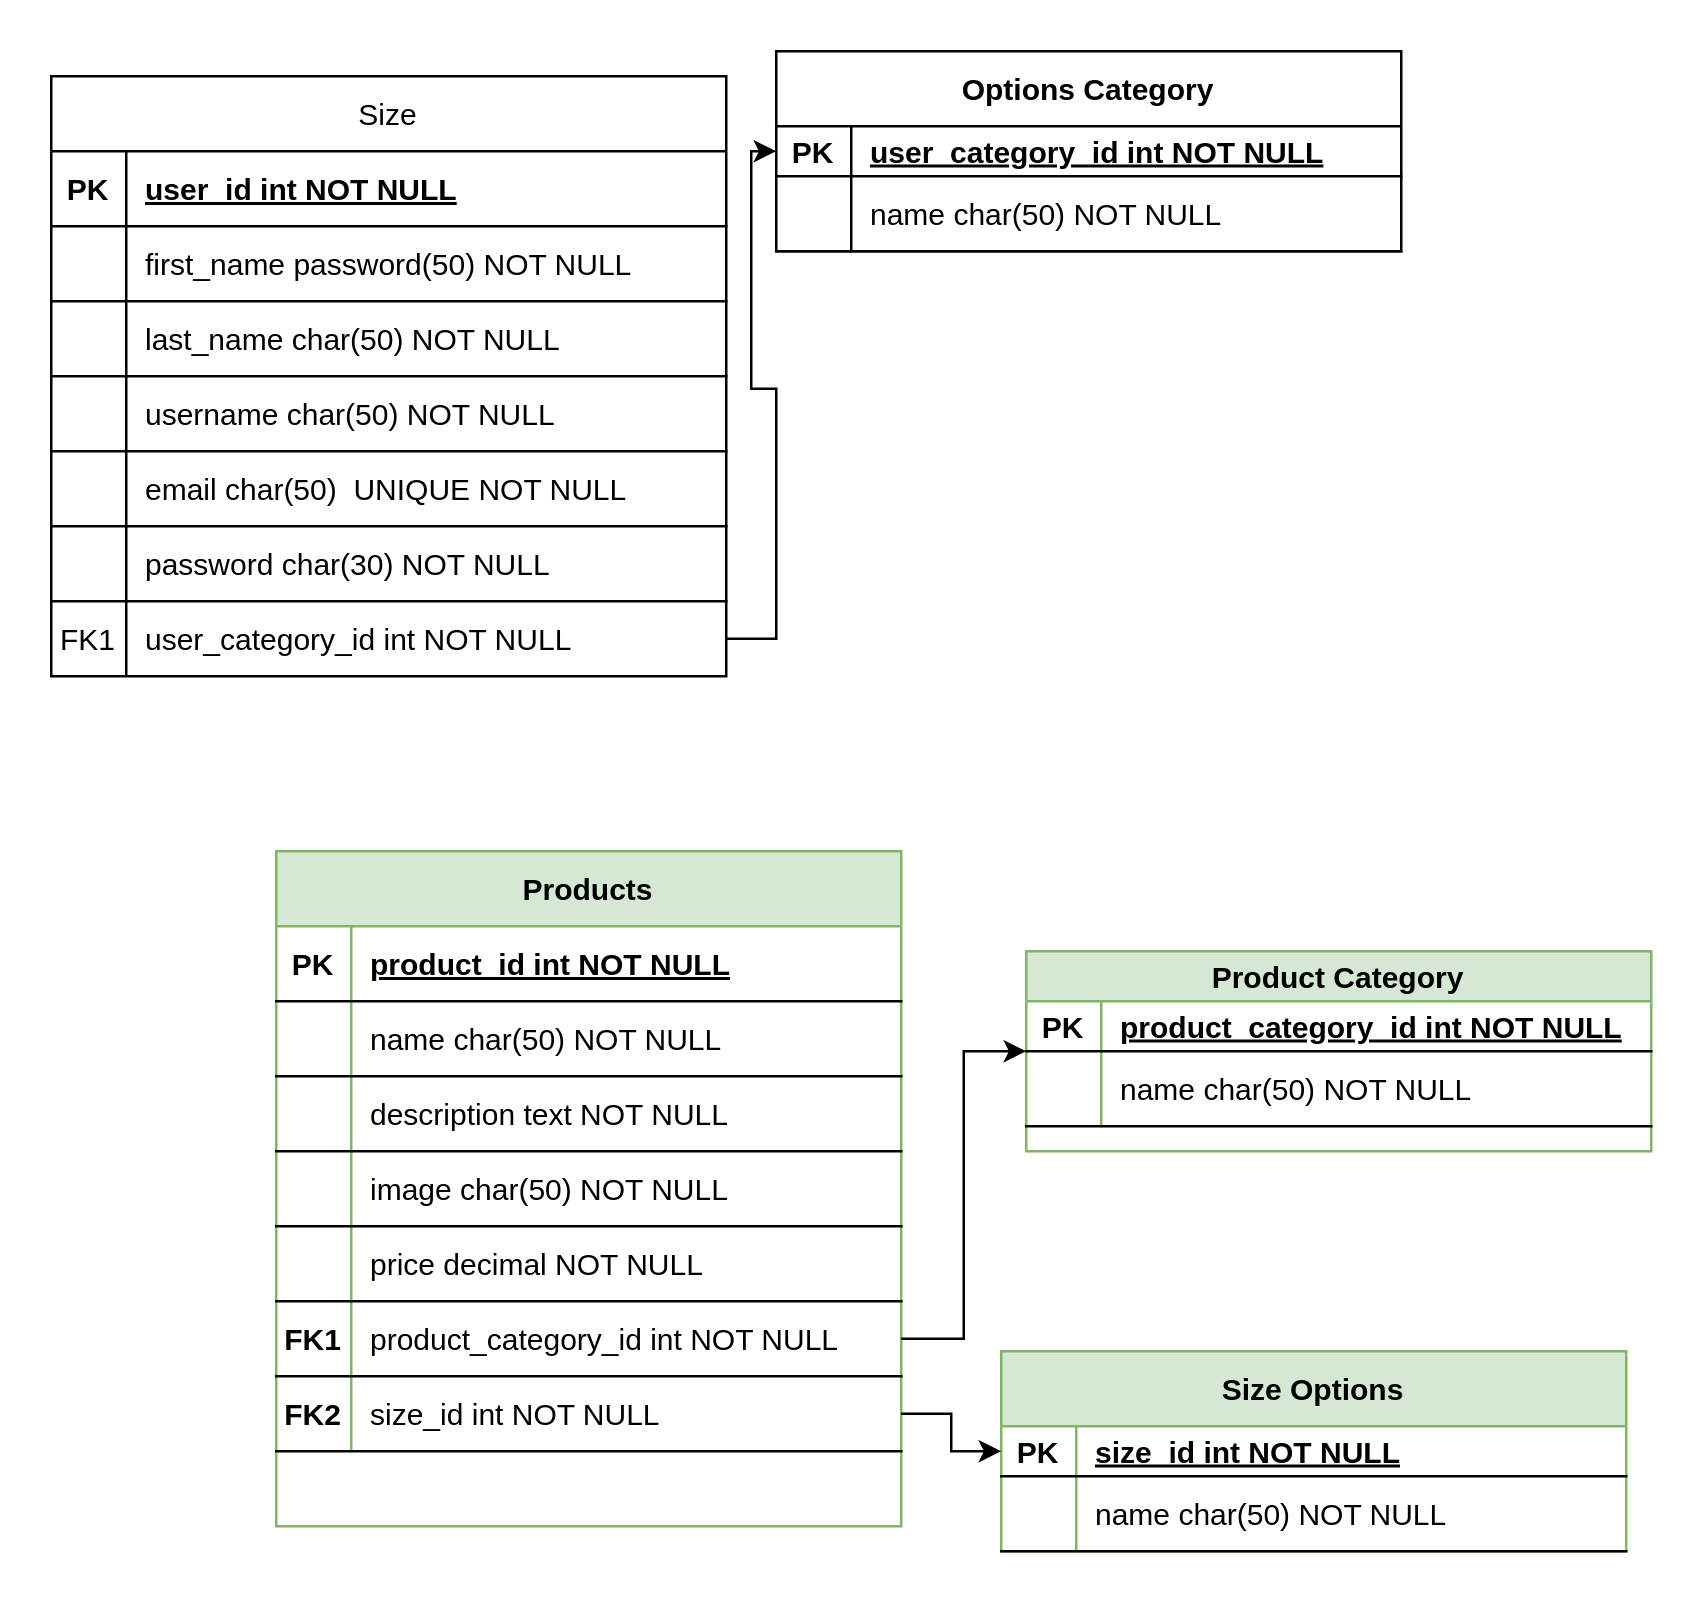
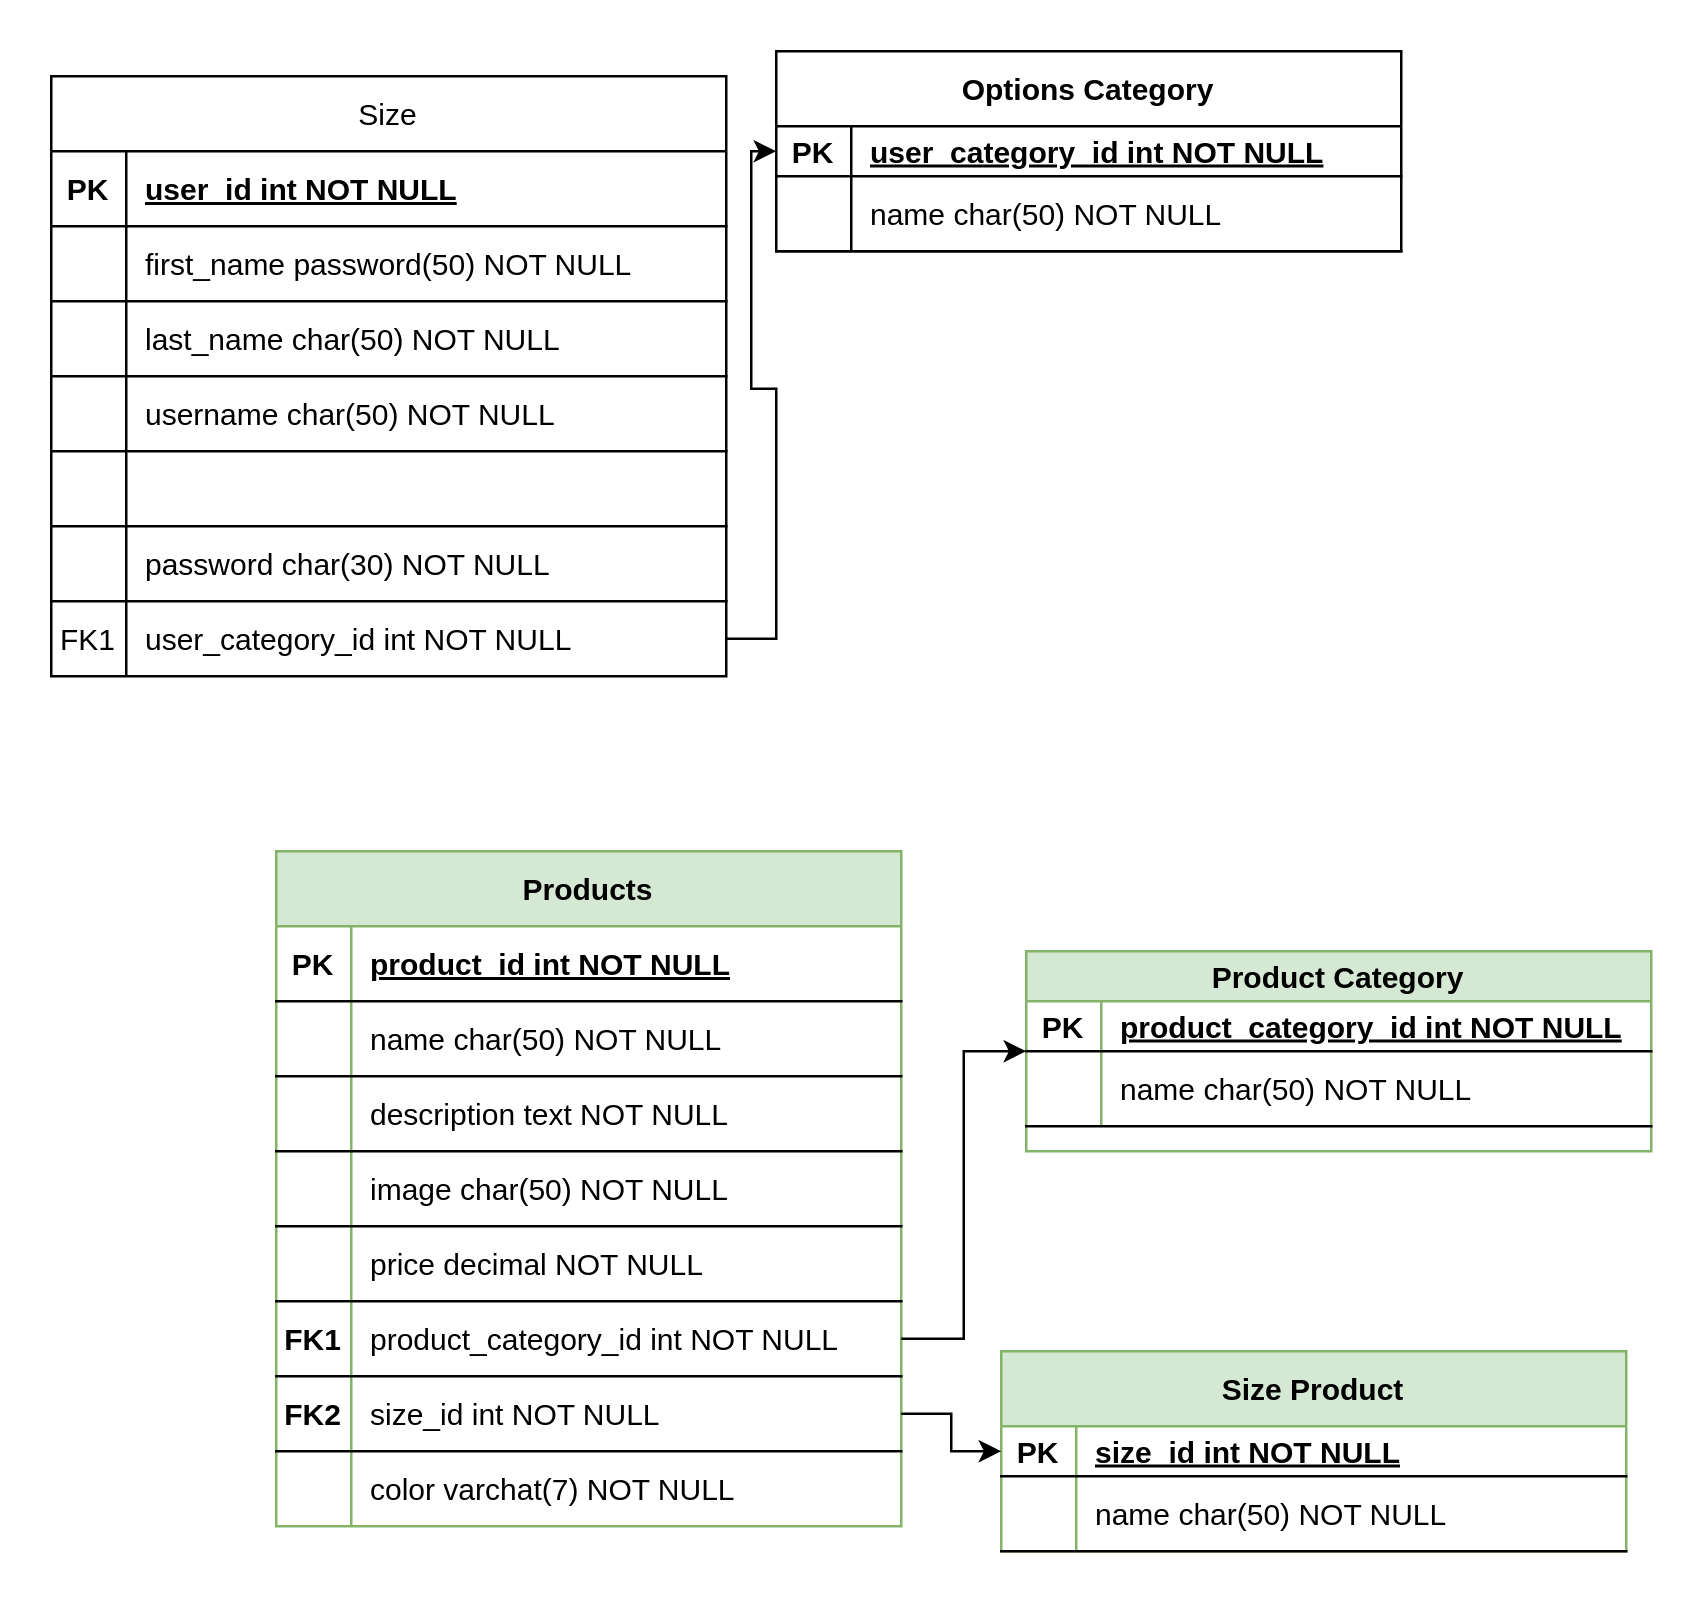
node "email char(50) UNIQUE NOT NULL": removed
node "Size Options": label "Size Options" -> "Size Product"
node "color varchat(7) NOT NULL": added
